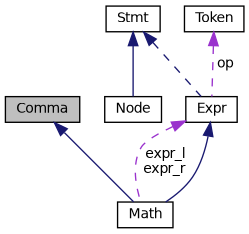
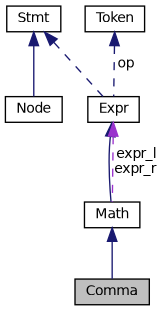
edge "Expr" -> "Token": color darkorchid3 -> midnightblue
edge "Math" -> "Comma": reversed
